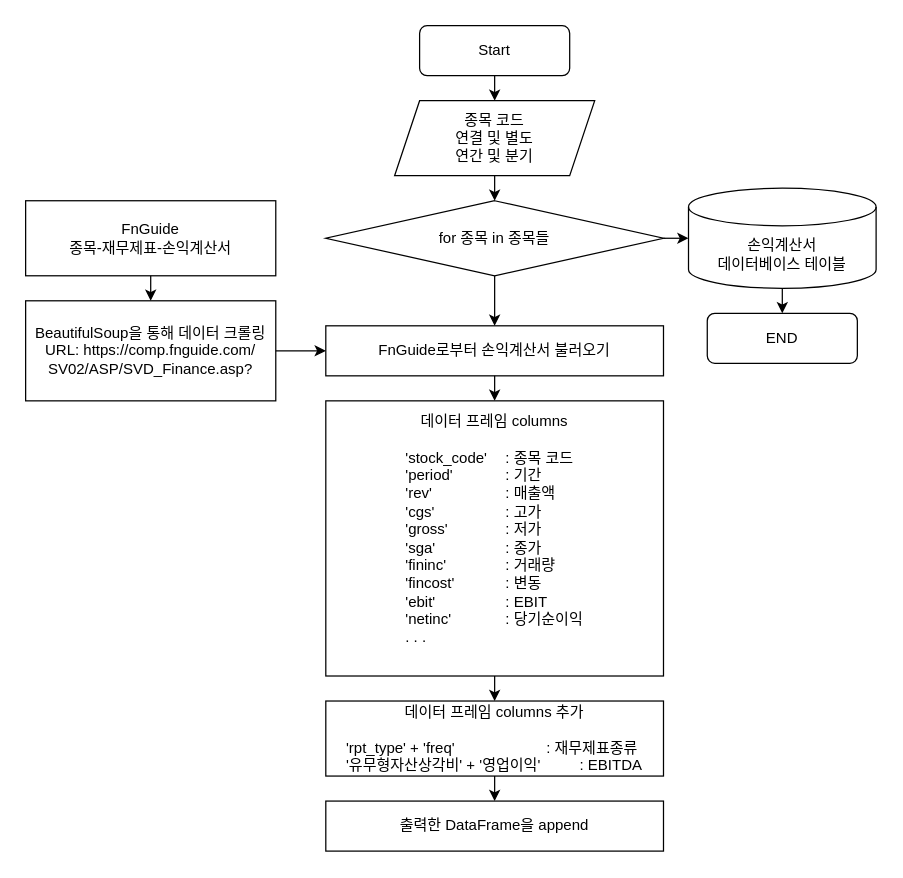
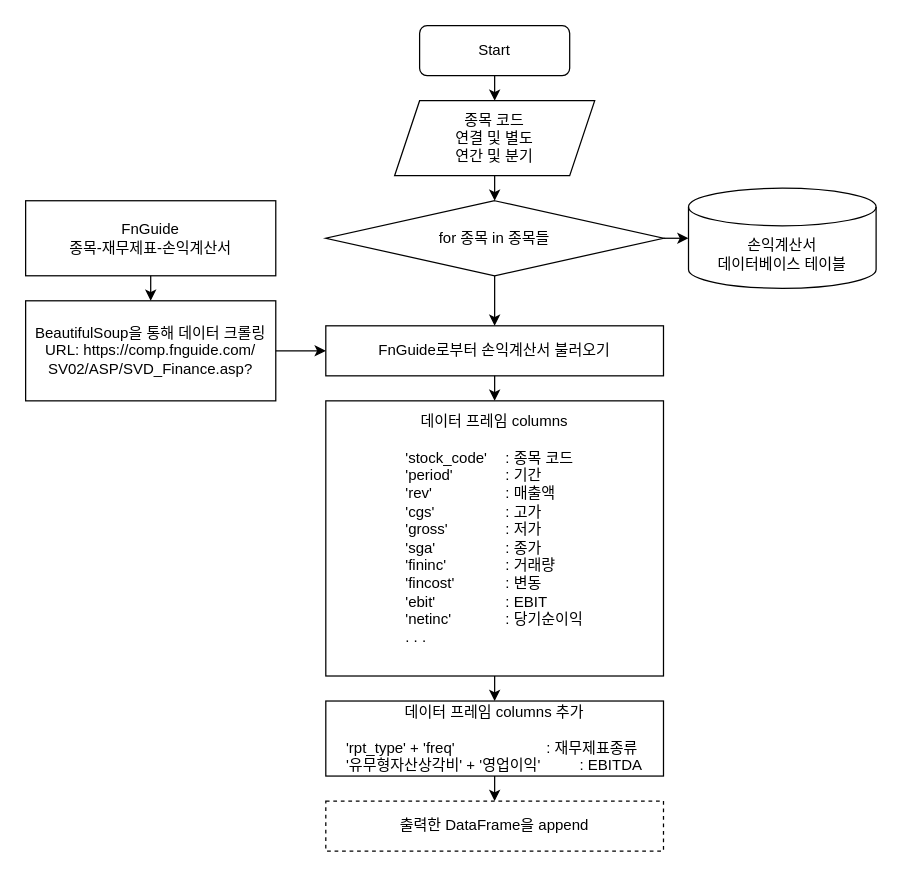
edge "손익계산서 데이터베이스 테이블" -> "END": removed
node "END": removed
node "출력한 DataFrame을 append": style solid -> dashed
